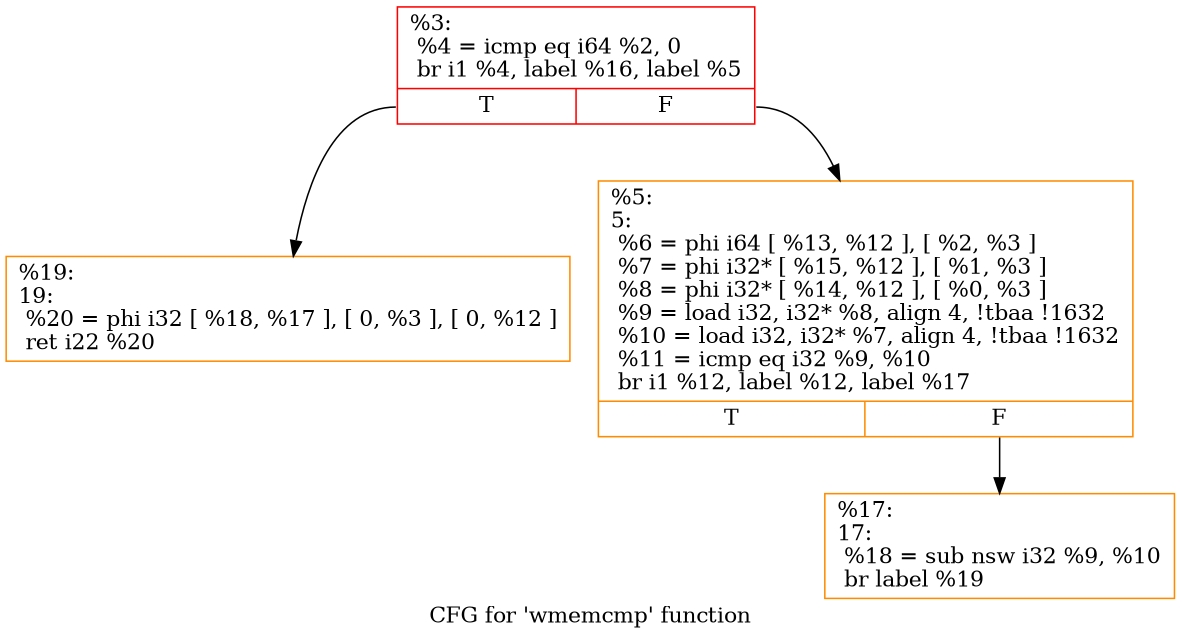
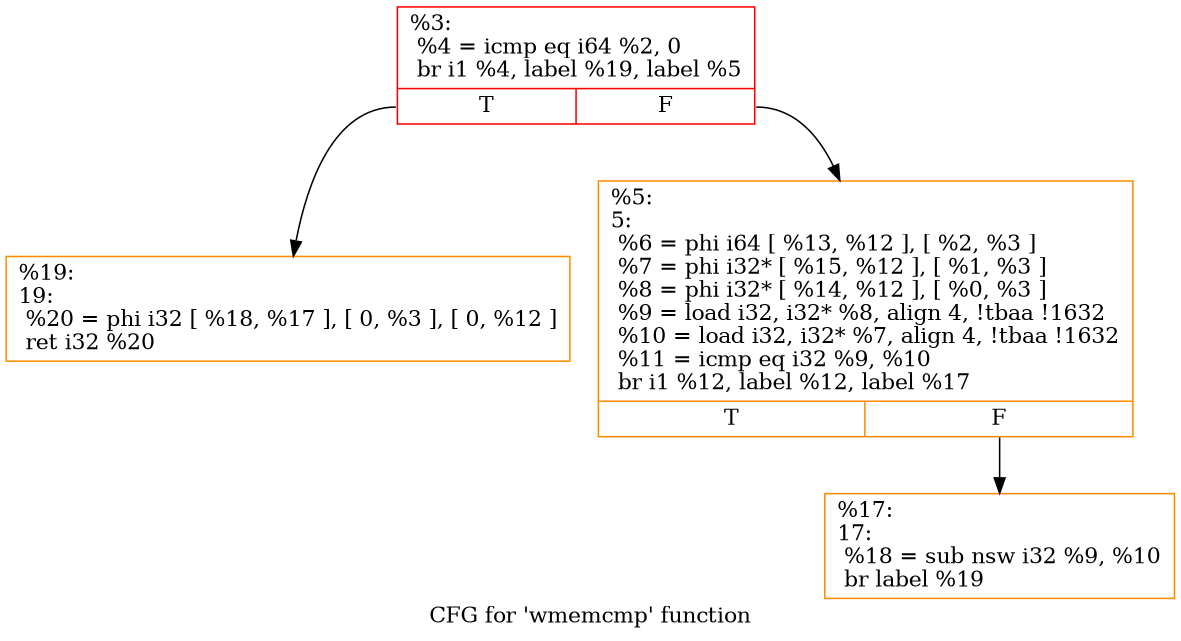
node "%3:": text "br i1 %4, label %16, label %5" -> "br i1 %4, label %19, label %5"
node "%19:": text "ret i22 %20" -> "ret i32 %20"
